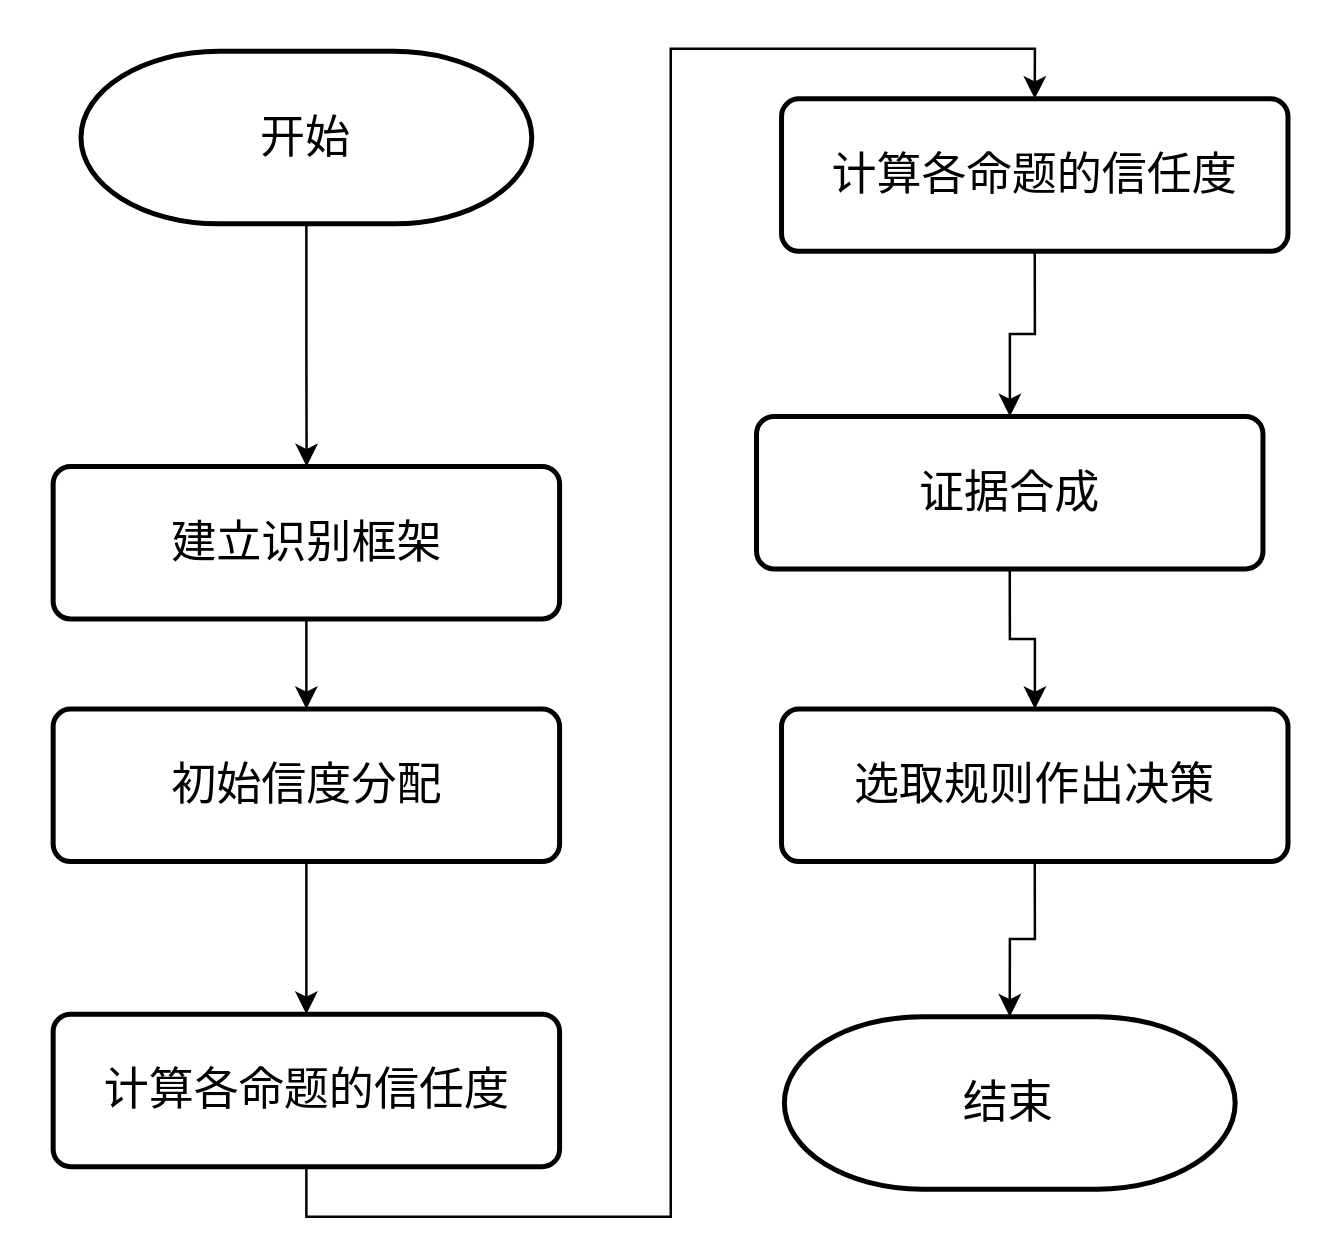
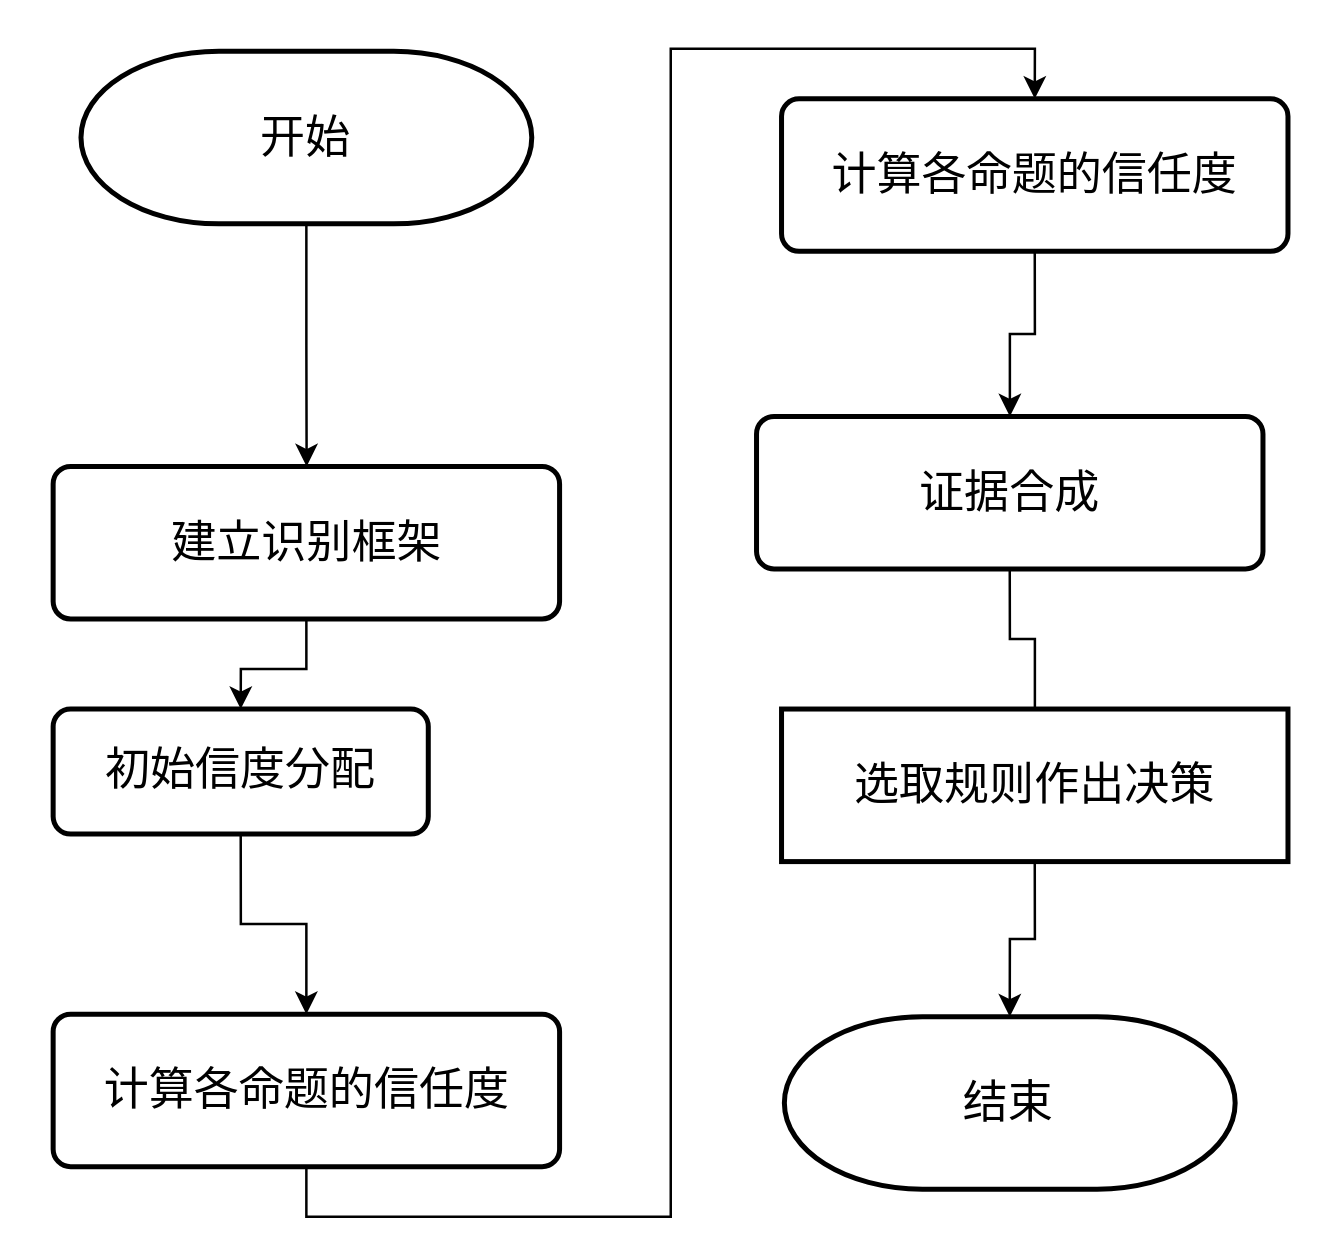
edge "证据合成" -> "选取规则作出决策": arrowhead classic -> none
node "初始信度分配": size 506x153 -> 375x125
node "选取规则作出决策": shape rounded rectangle -> rectangle
